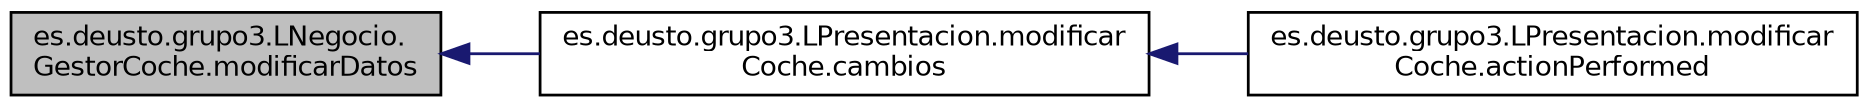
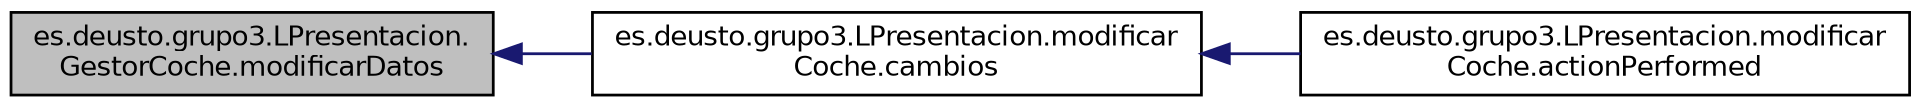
node "es.deusto.grupo3.LNegocio. GestorCoche.modificarDatos": label "es.deusto.grupo3.LNegocio. GestorCoche.modificarDatos" -> "es.deusto.grupo3.LPresentacion. GestorCoche.modificarDatos"
